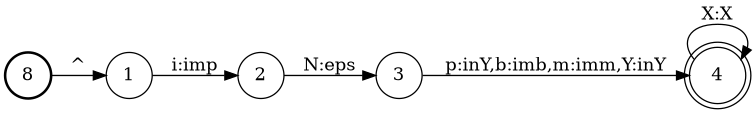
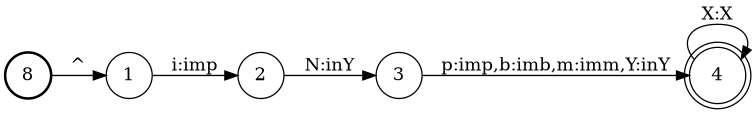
edge "2" -> "3": label "N:eps" -> "N:inY"
edge "3" -> "4": label "p:inY,b:imb,m:imm,Y:inY" -> "p:imp,b:imb,m:imm,Y:inY"
